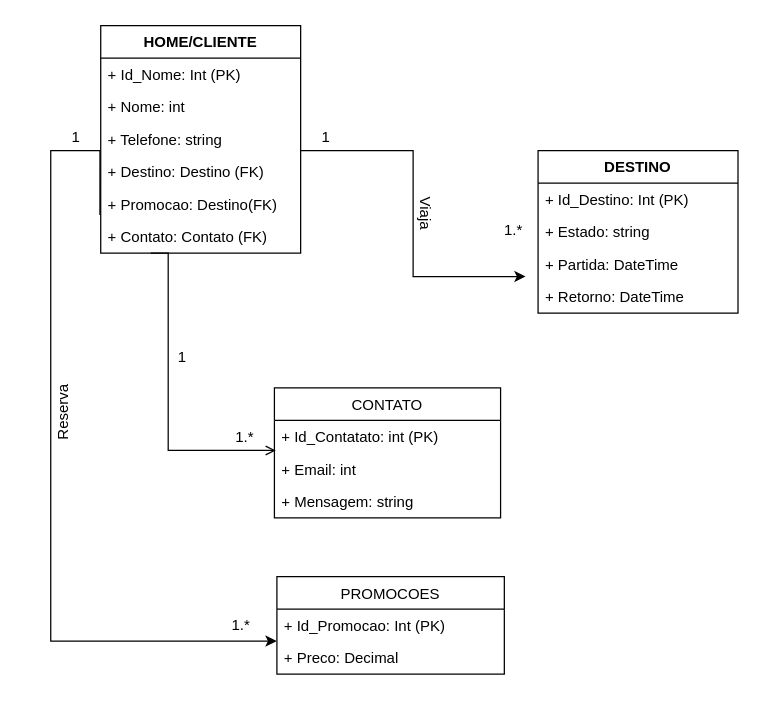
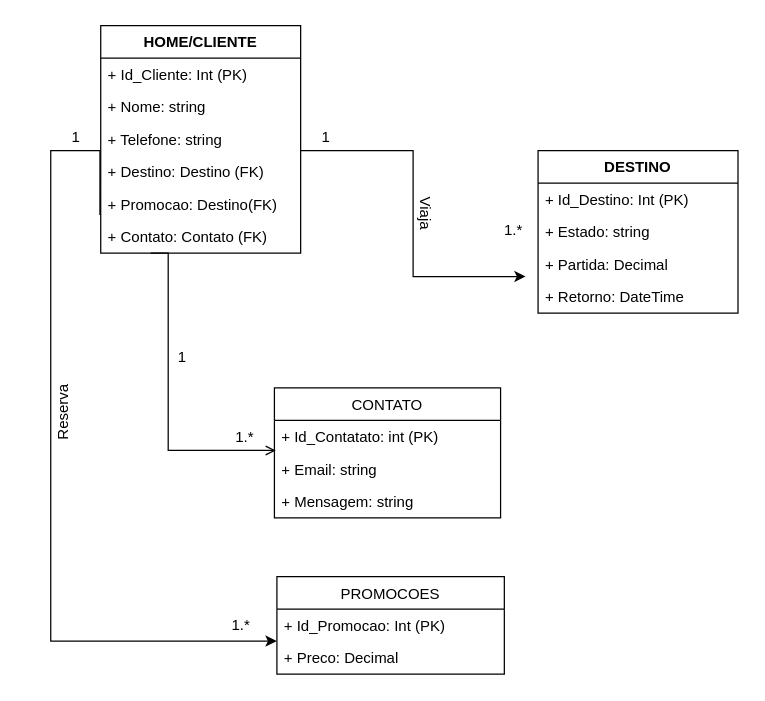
node "+ Id_Nome: Int (PK)": label "+ Id_Nome: Int (PK)" -> "+ Id_Cliente: Int (PK)"
node "+ Nome: int": label "+ Nome: int" -> "+ Nome: string"
node "+ Partida: DateTime": label "+ Partida: DateTime" -> "+ Partida: Decimal"
node "+ Email: int": label "+ Email: int" -> "+ Email: string"
